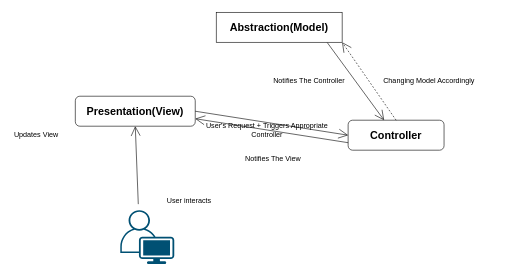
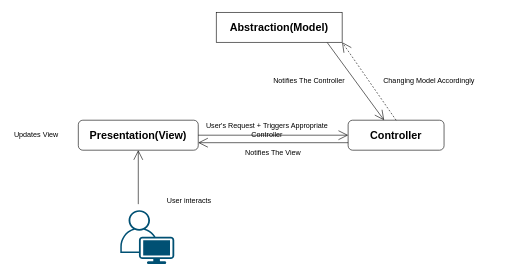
node "Presentation(View)": moved (135, 111) -> (138, 135)
node "Notifies The View": moved (273, 159) -> (273, 153)
